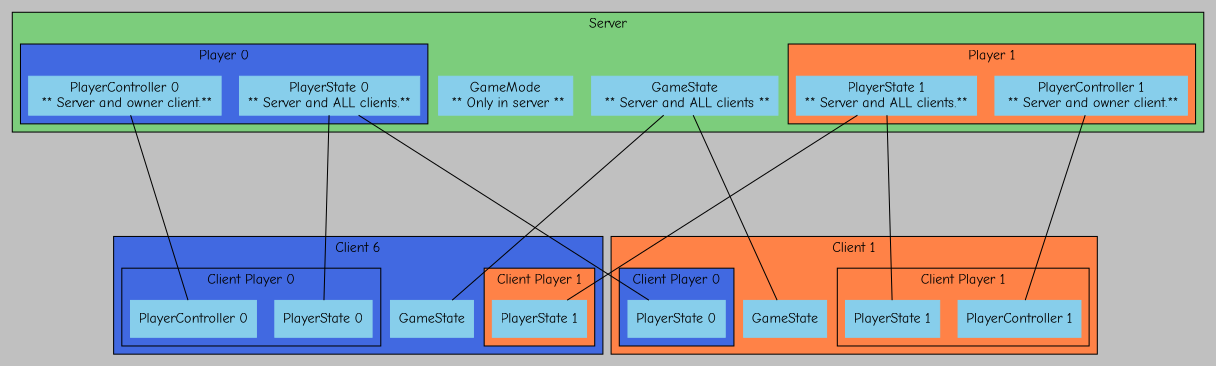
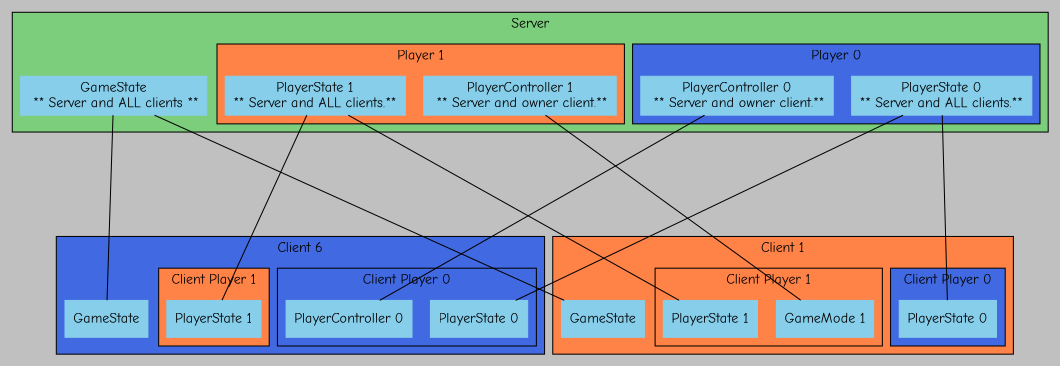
node "GameMode ** Only in server **": removed
node "PlayerController 1": label "PlayerController 1" -> "GameMode 1"
